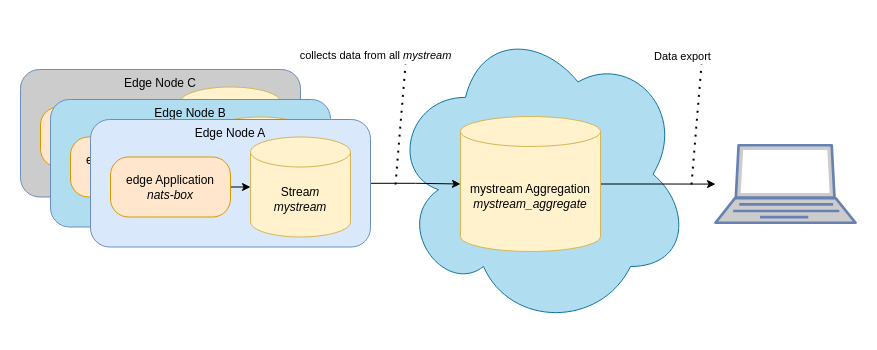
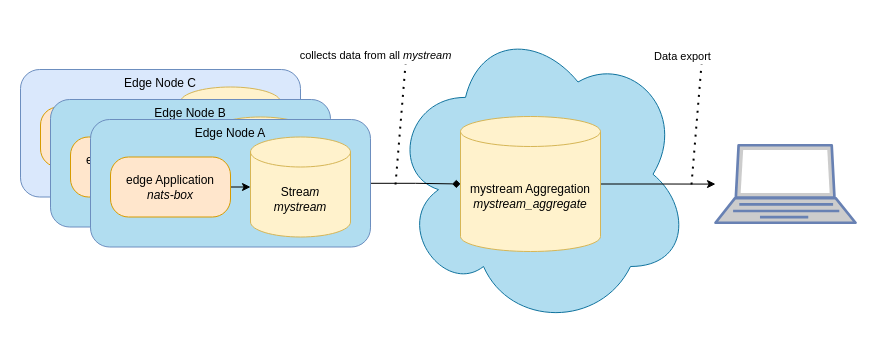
node "Edge Node C": fillcolor #cccccc -> #dae8fc
node "Edge Node A": fillcolor #dae8fc -> #b1ddf0
edge "Edge Node A" -> "mystream Aggregation mystream_aggregate": arrowhead classic -> diamond
